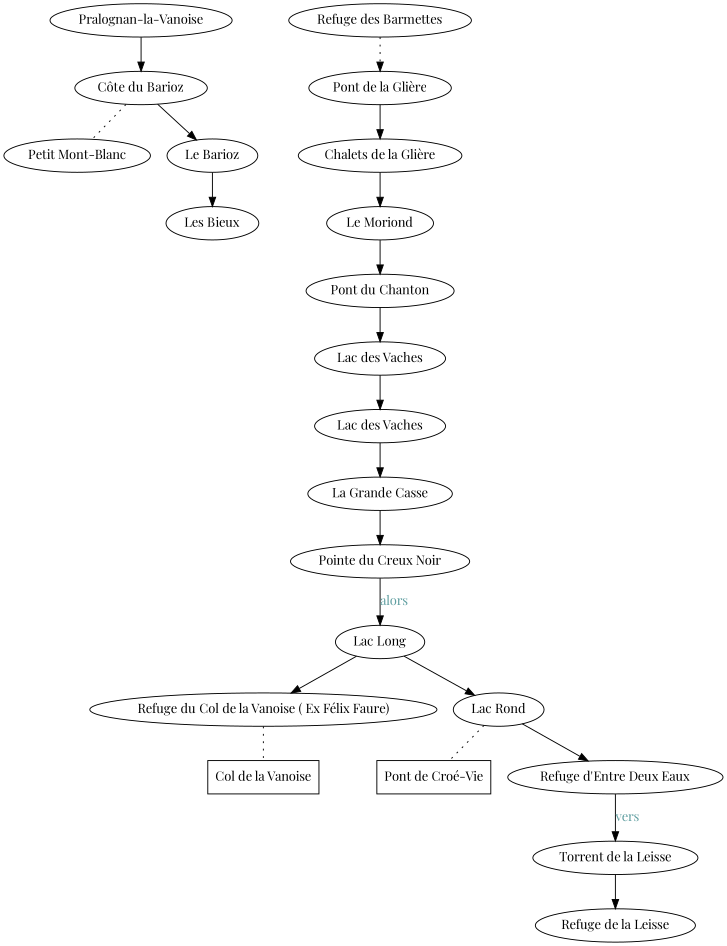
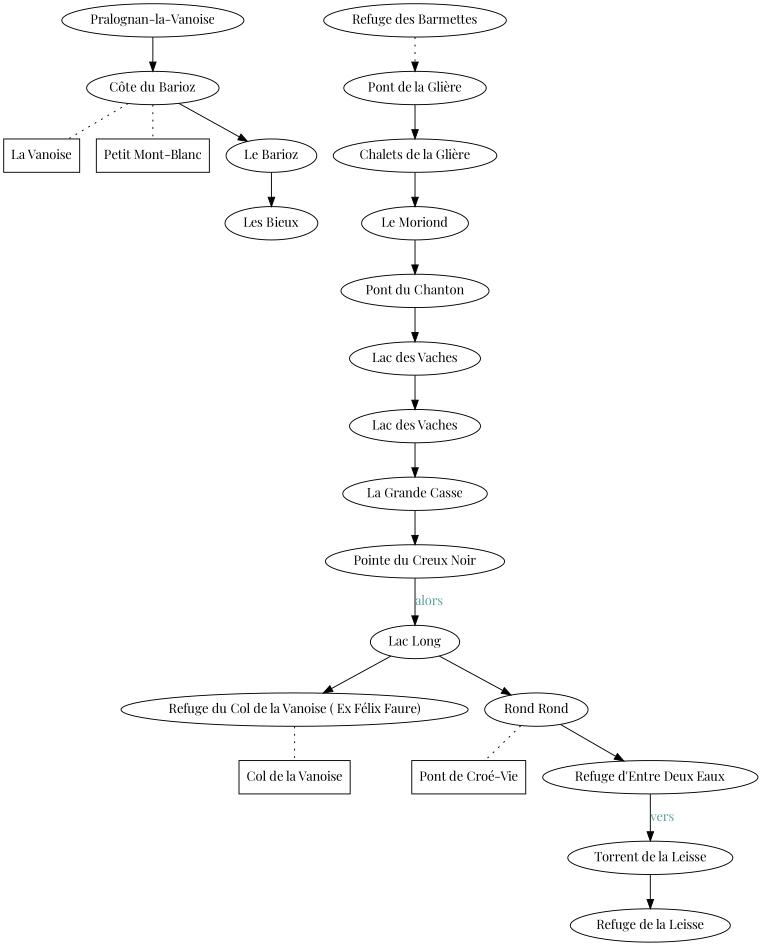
node "La Vanoise": added
node "Petit Mont-Blanc": shape ellipse -> box
node "Lac Rond": label "Lac Rond" -> "Rond Rond"
